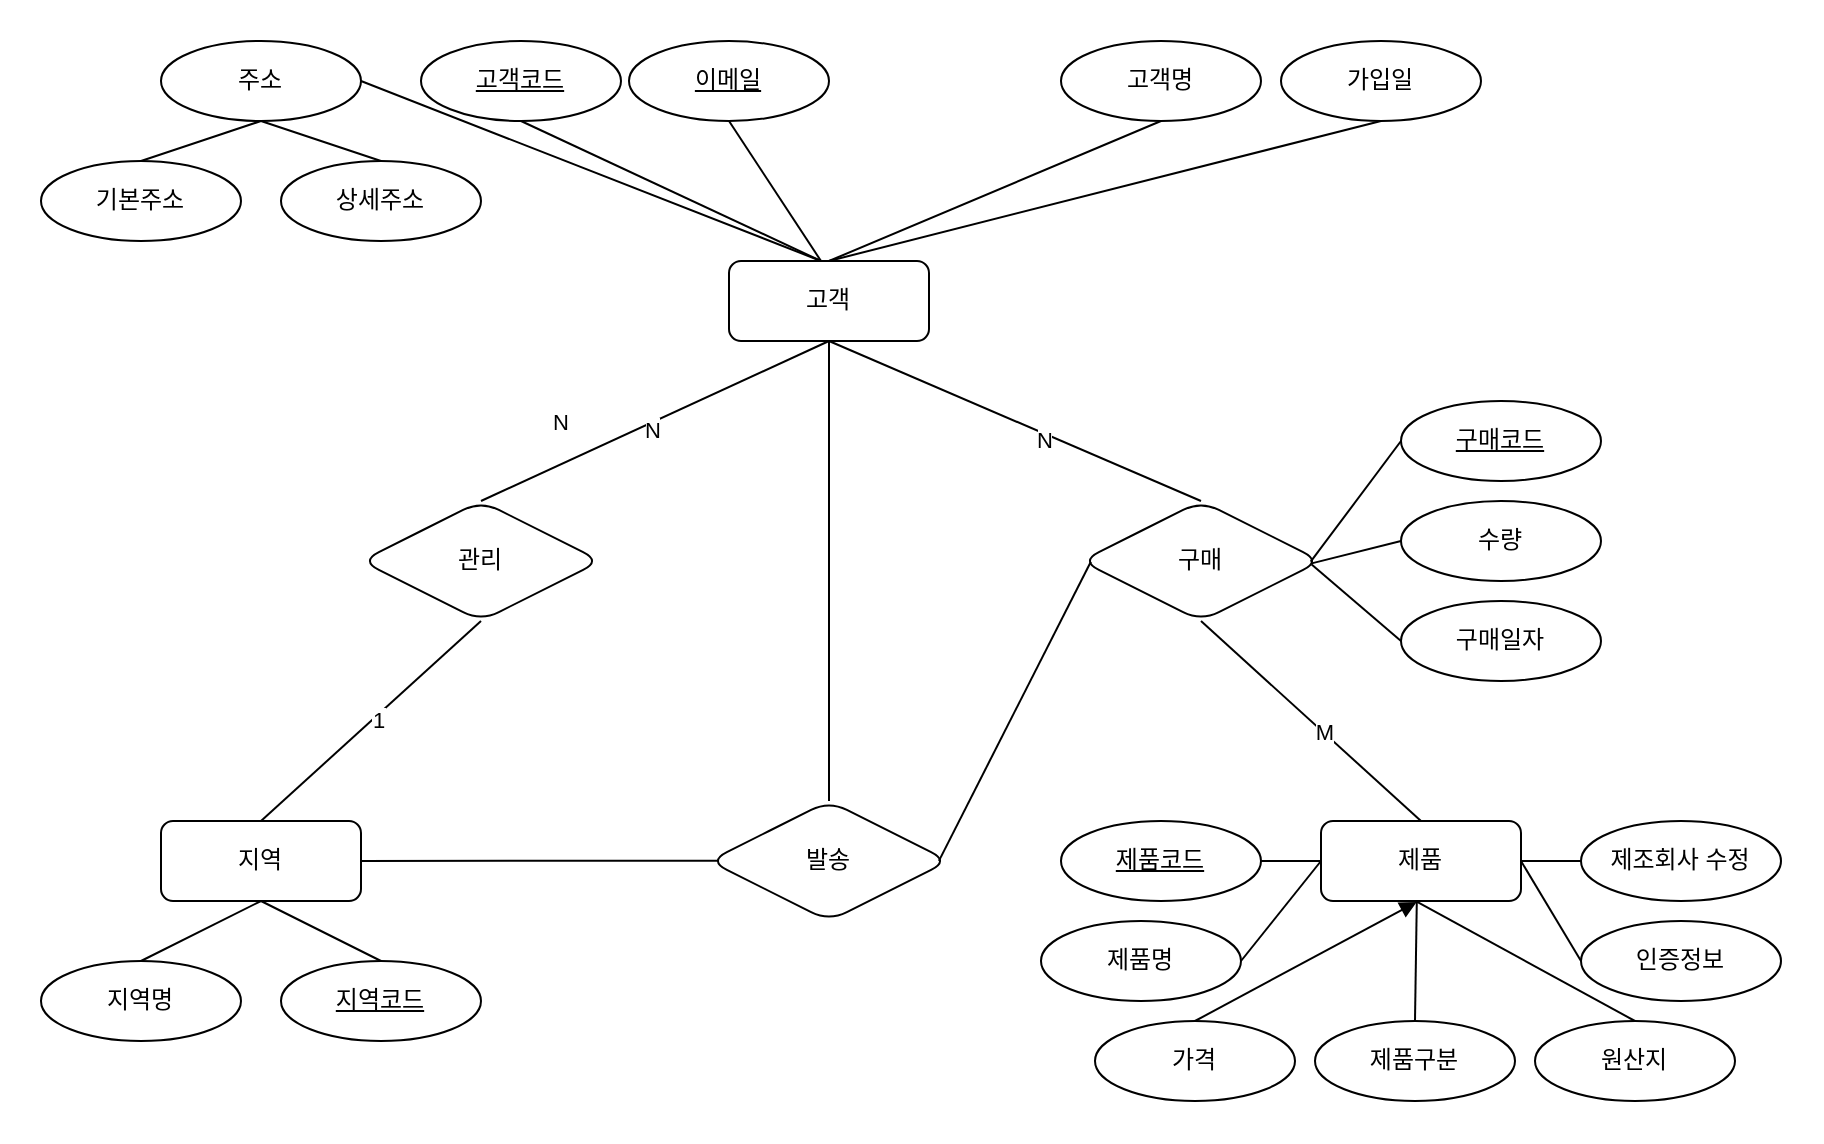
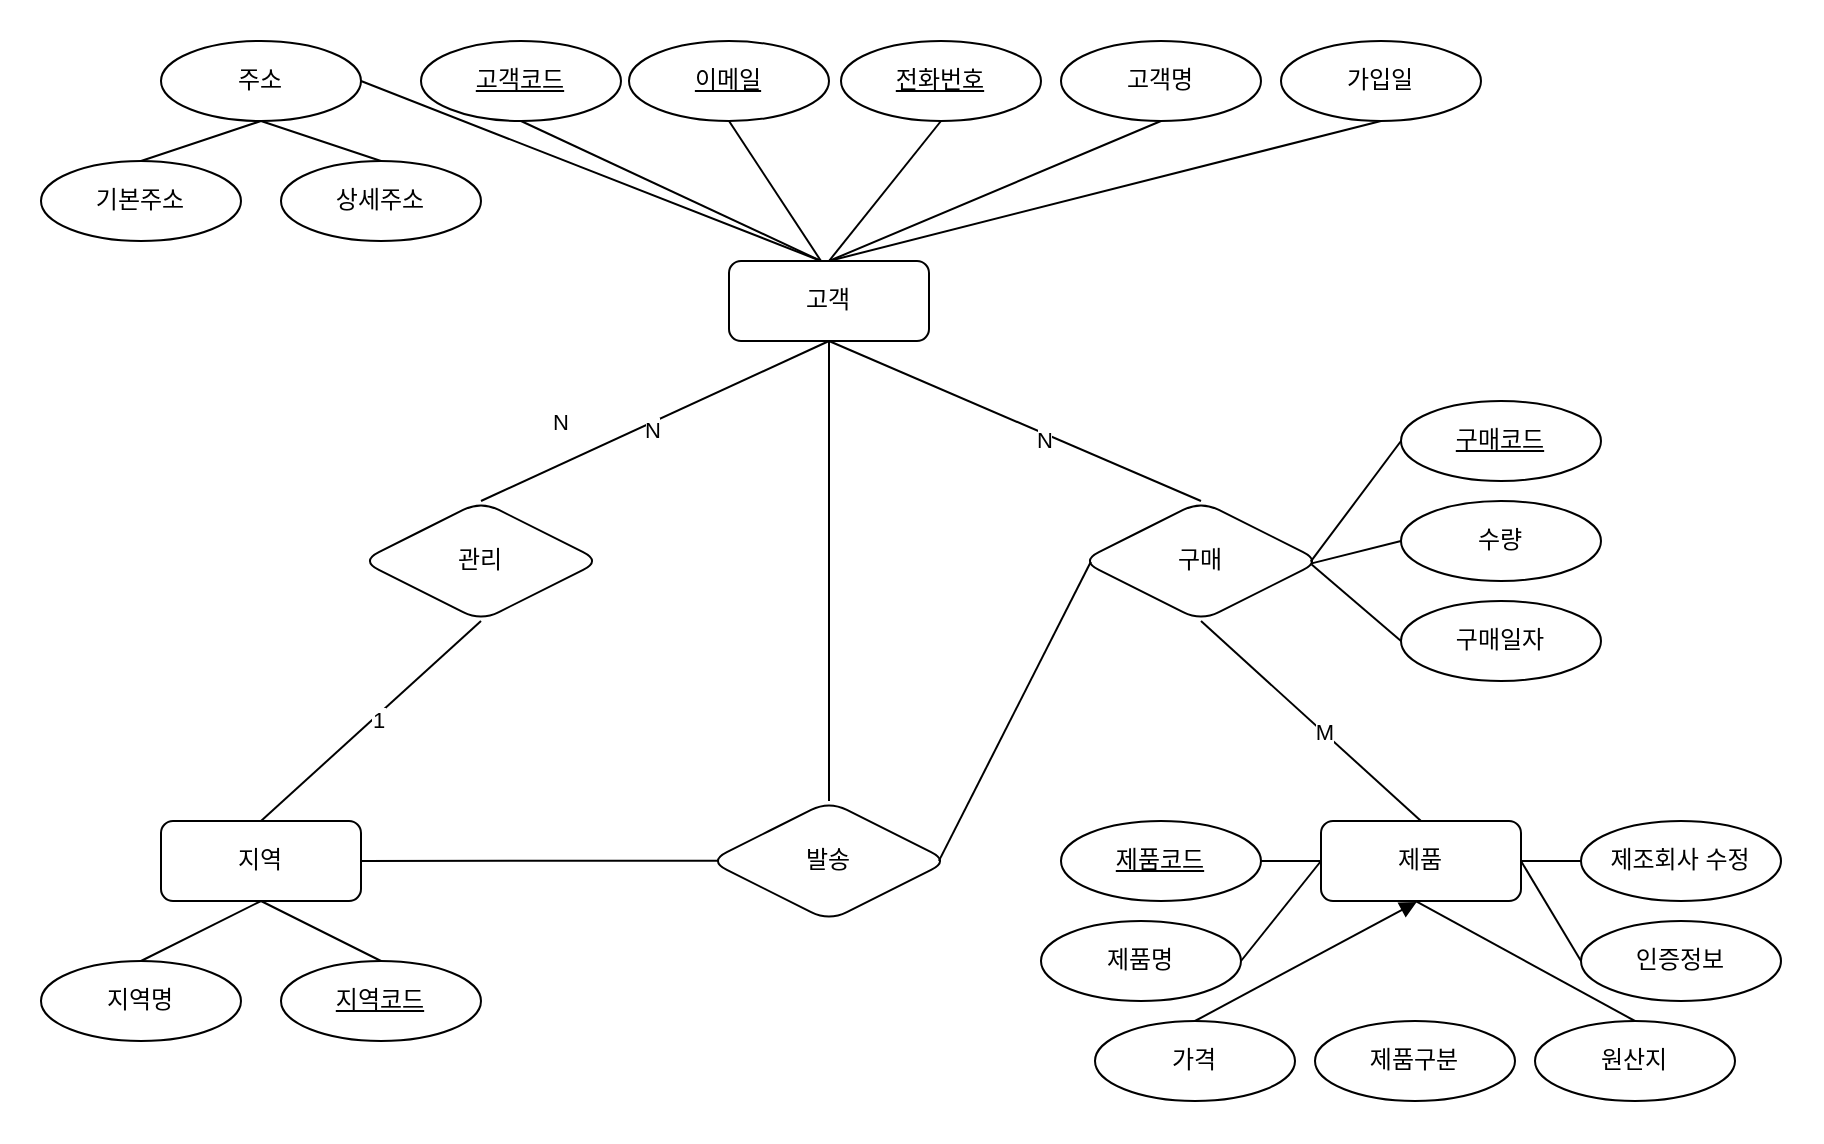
node "전화번호": added
edge "전화번호" -- "고객": added
edge "제품" -- "제품구분": removed
